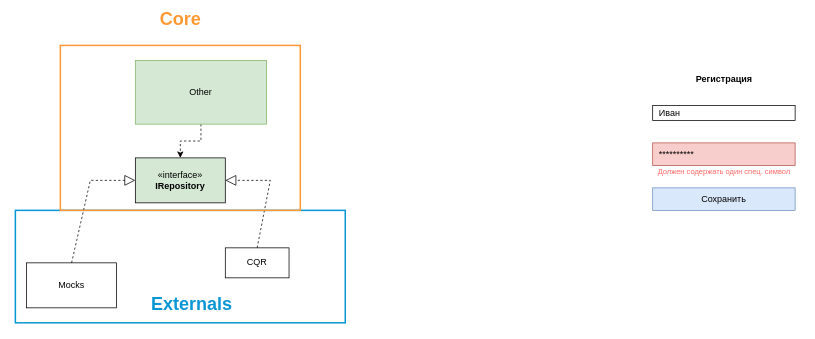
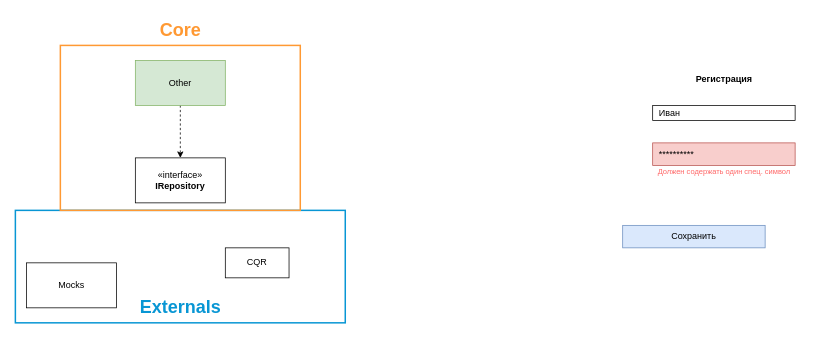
node "Core": moved (180, 19) -> (180, 30)
node "Other": size 131x64 -> 90x45
node "«interface» IRepository": fillcolor #d5e8d4 -> #ffffff
edge "CQR" -> "«interface» IRepository": removed
node "Сохранить": moved (724, 199) -> (694, 237)
edge "Mocks" -> "«interface» IRepository": removed
node "Externals": moved (192, 304) -> (180, 308)
